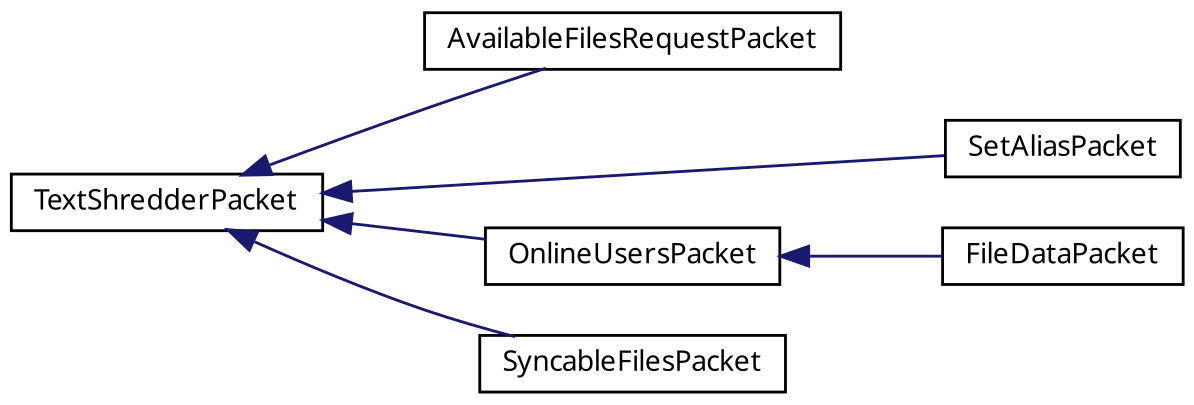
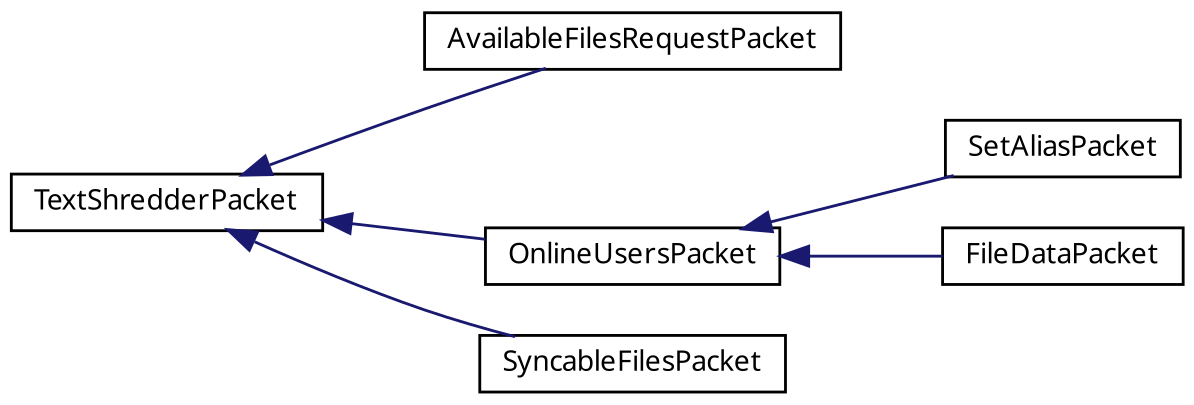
edge "SetAliasPacket" -> "TextShredderPacket": now "SetAliasPacket" -> "OnlineUsersPacket"
